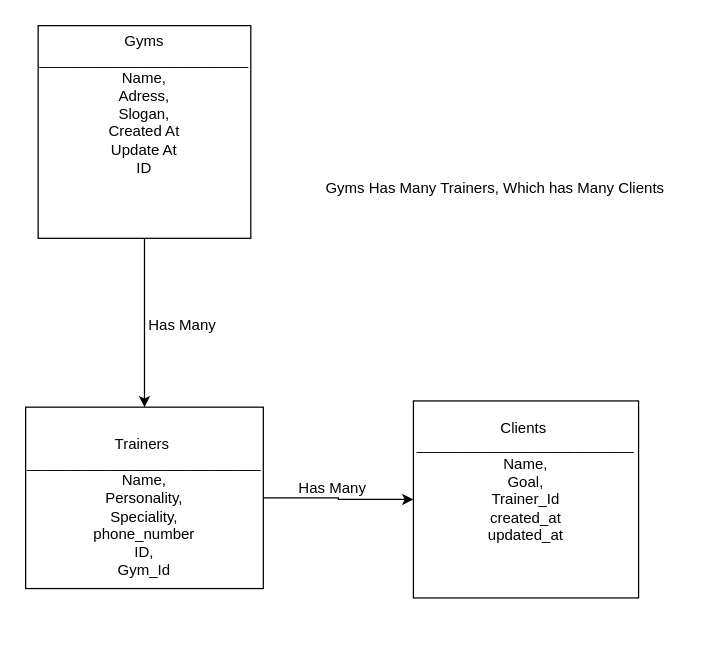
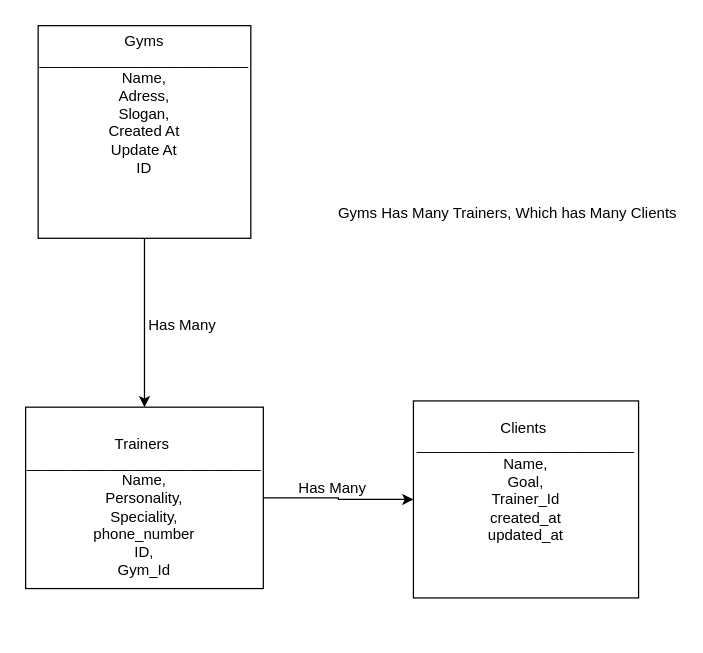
node "Gyms Has Many Trainers, Which has Many Clients": moved (494, 188) -> (507, 213)
